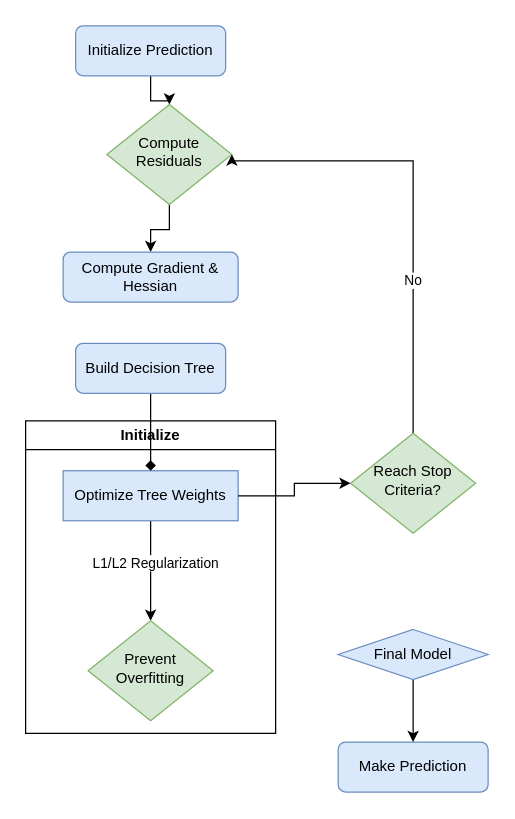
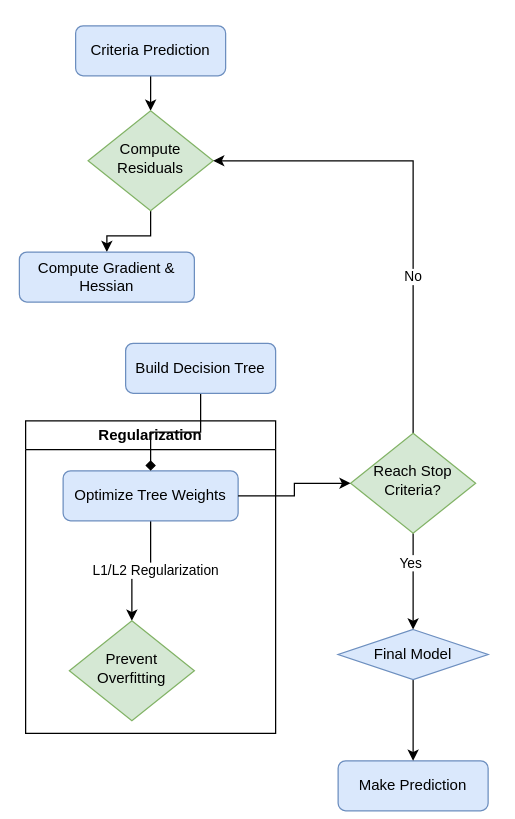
node "Initialize Prediction": label "Initialize Prediction" -> "Criteria Prediction"
node "Compute Residuals": moved (169, 154) -> (151, 161)
node "Compute Gradient & Hessian": moved (151, 277) -> (107, 277)
node "Build Decision Tree": moved (151, 368) -> (201, 368)
node "Initialize": label "Initialize" -> "Regularization"
node "Optimize Tree Weights": shape rectangle -> rounded rectangle
edge "Reach Stop Criteria?" -> "Final Model": added, label "Yes"
node "Prevent Overfitting": moved (151, 671) -> (132, 671)
node "Make Prediction": moved (413, 767) -> (413, 786)
